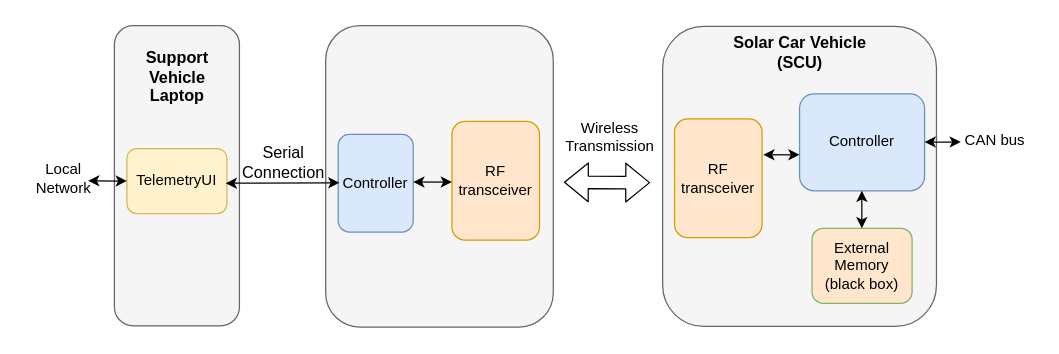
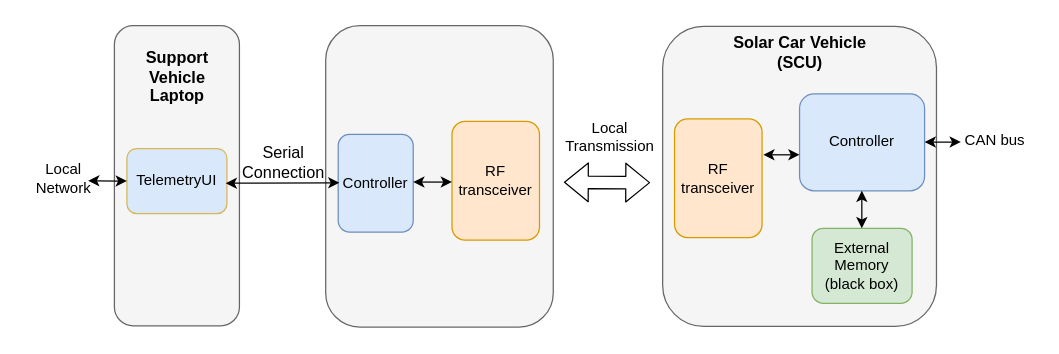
node "Wireless Transmission": label "Wireless Transmission" -> "Local Transmission"
node "TelemetryUI": fillcolor #fff2cc -> #dae8fc
node "External Memory (black box)": fillcolor #ffe6cc -> #d5e8d4
